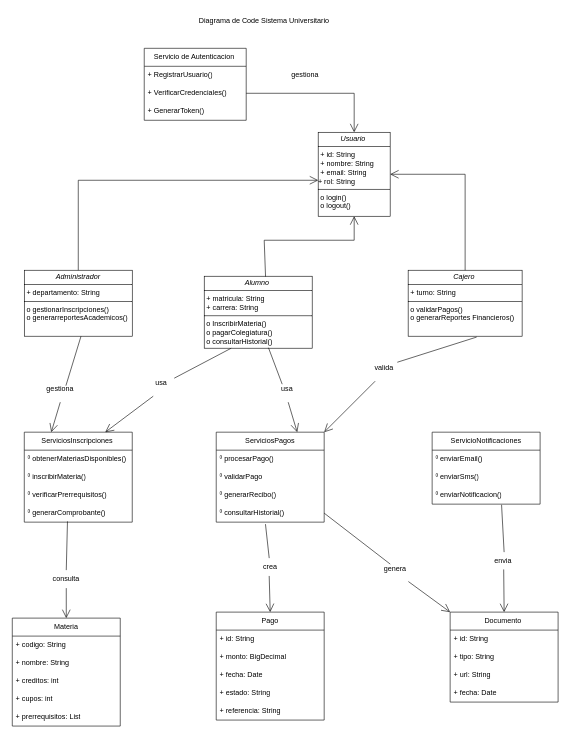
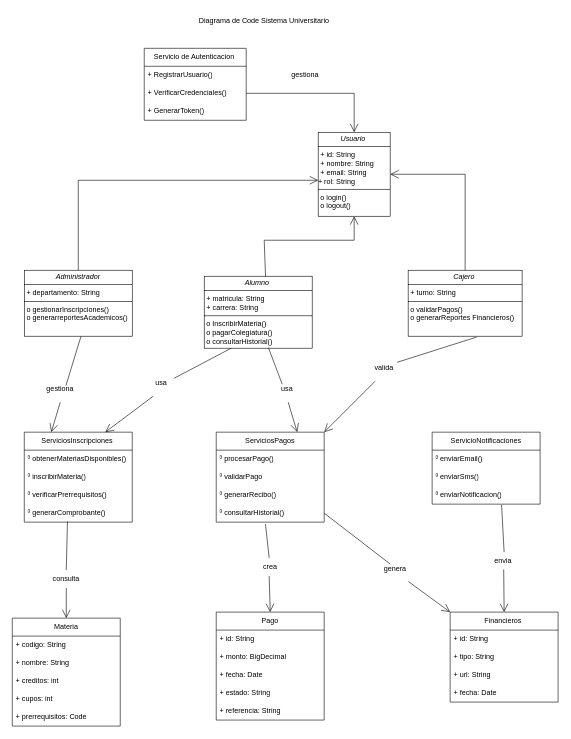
node "Documento": label "Documento" -> "Financieros"
node "+ prerrequisitos: List": label "+ prerrequisitos: List" -> "+ prerrequisitos: Code"
